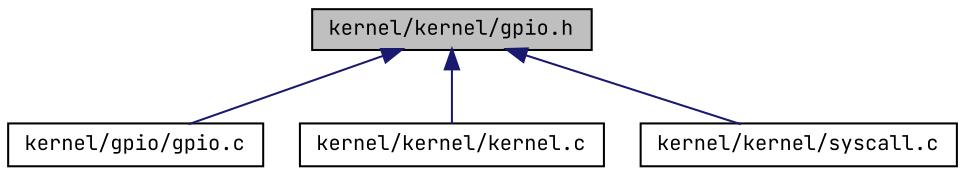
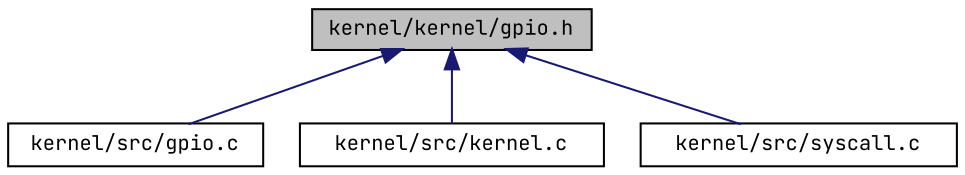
node "kernel/gpio/gpio.c": label "kernel/gpio/gpio.c" -> "kernel/src/gpio.c"
node "kernel/kernel/kernel.c": label "kernel/kernel/kernel.c" -> "kernel/src/kernel.c"
node "kernel/kernel/syscall.c": label "kernel/kernel/syscall.c" -> "kernel/src/syscall.c"
